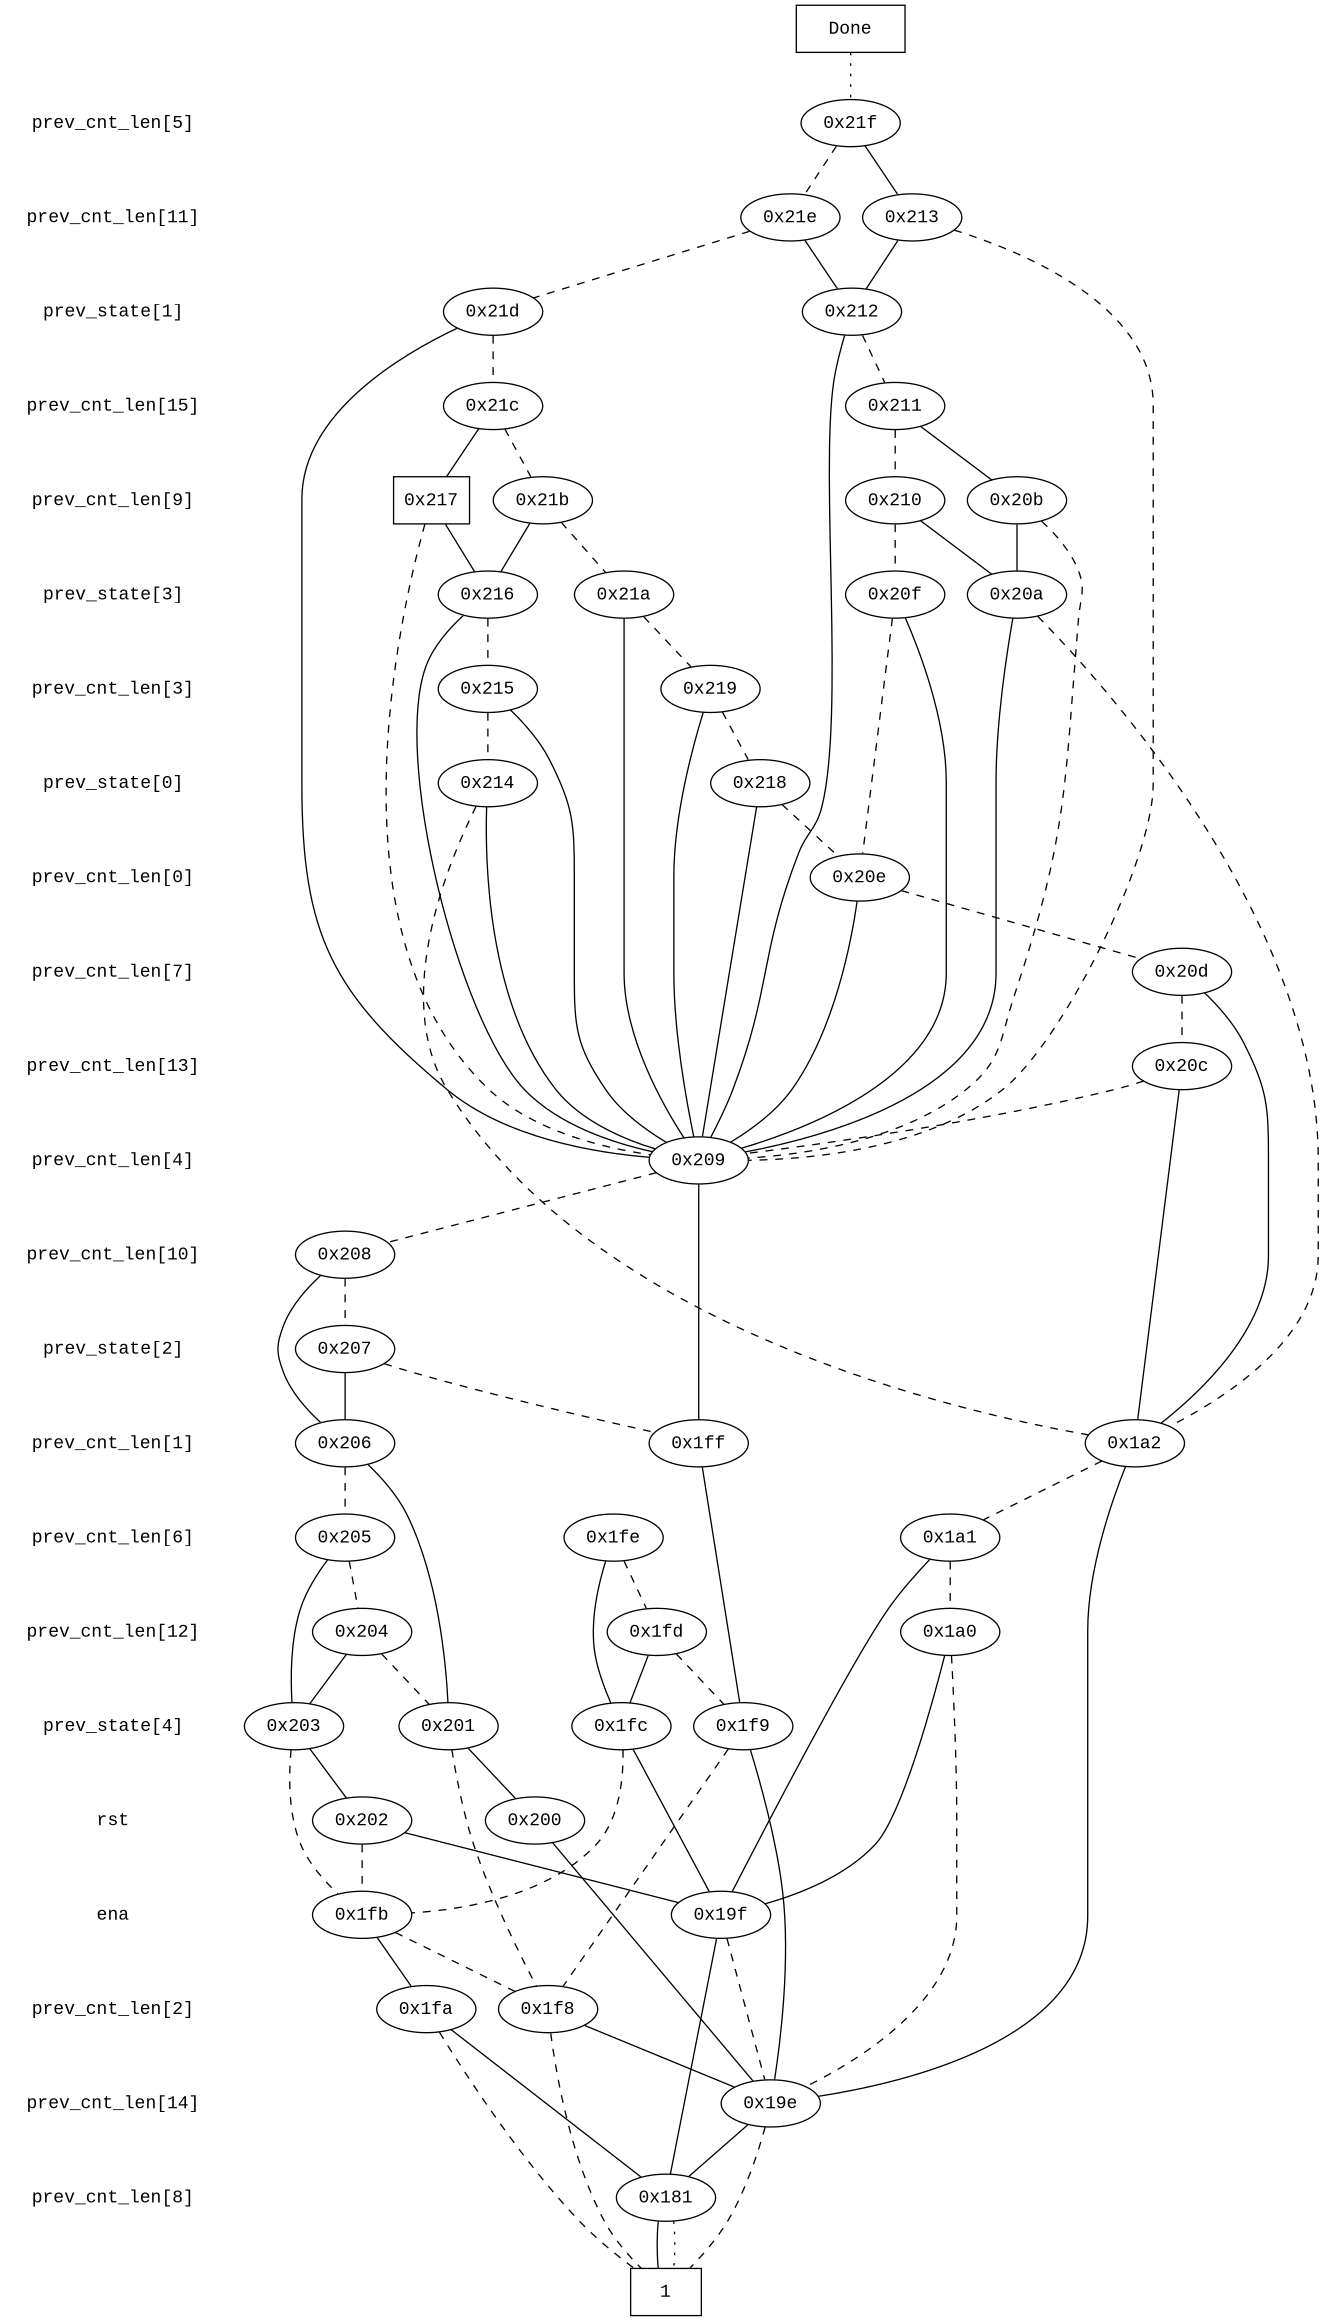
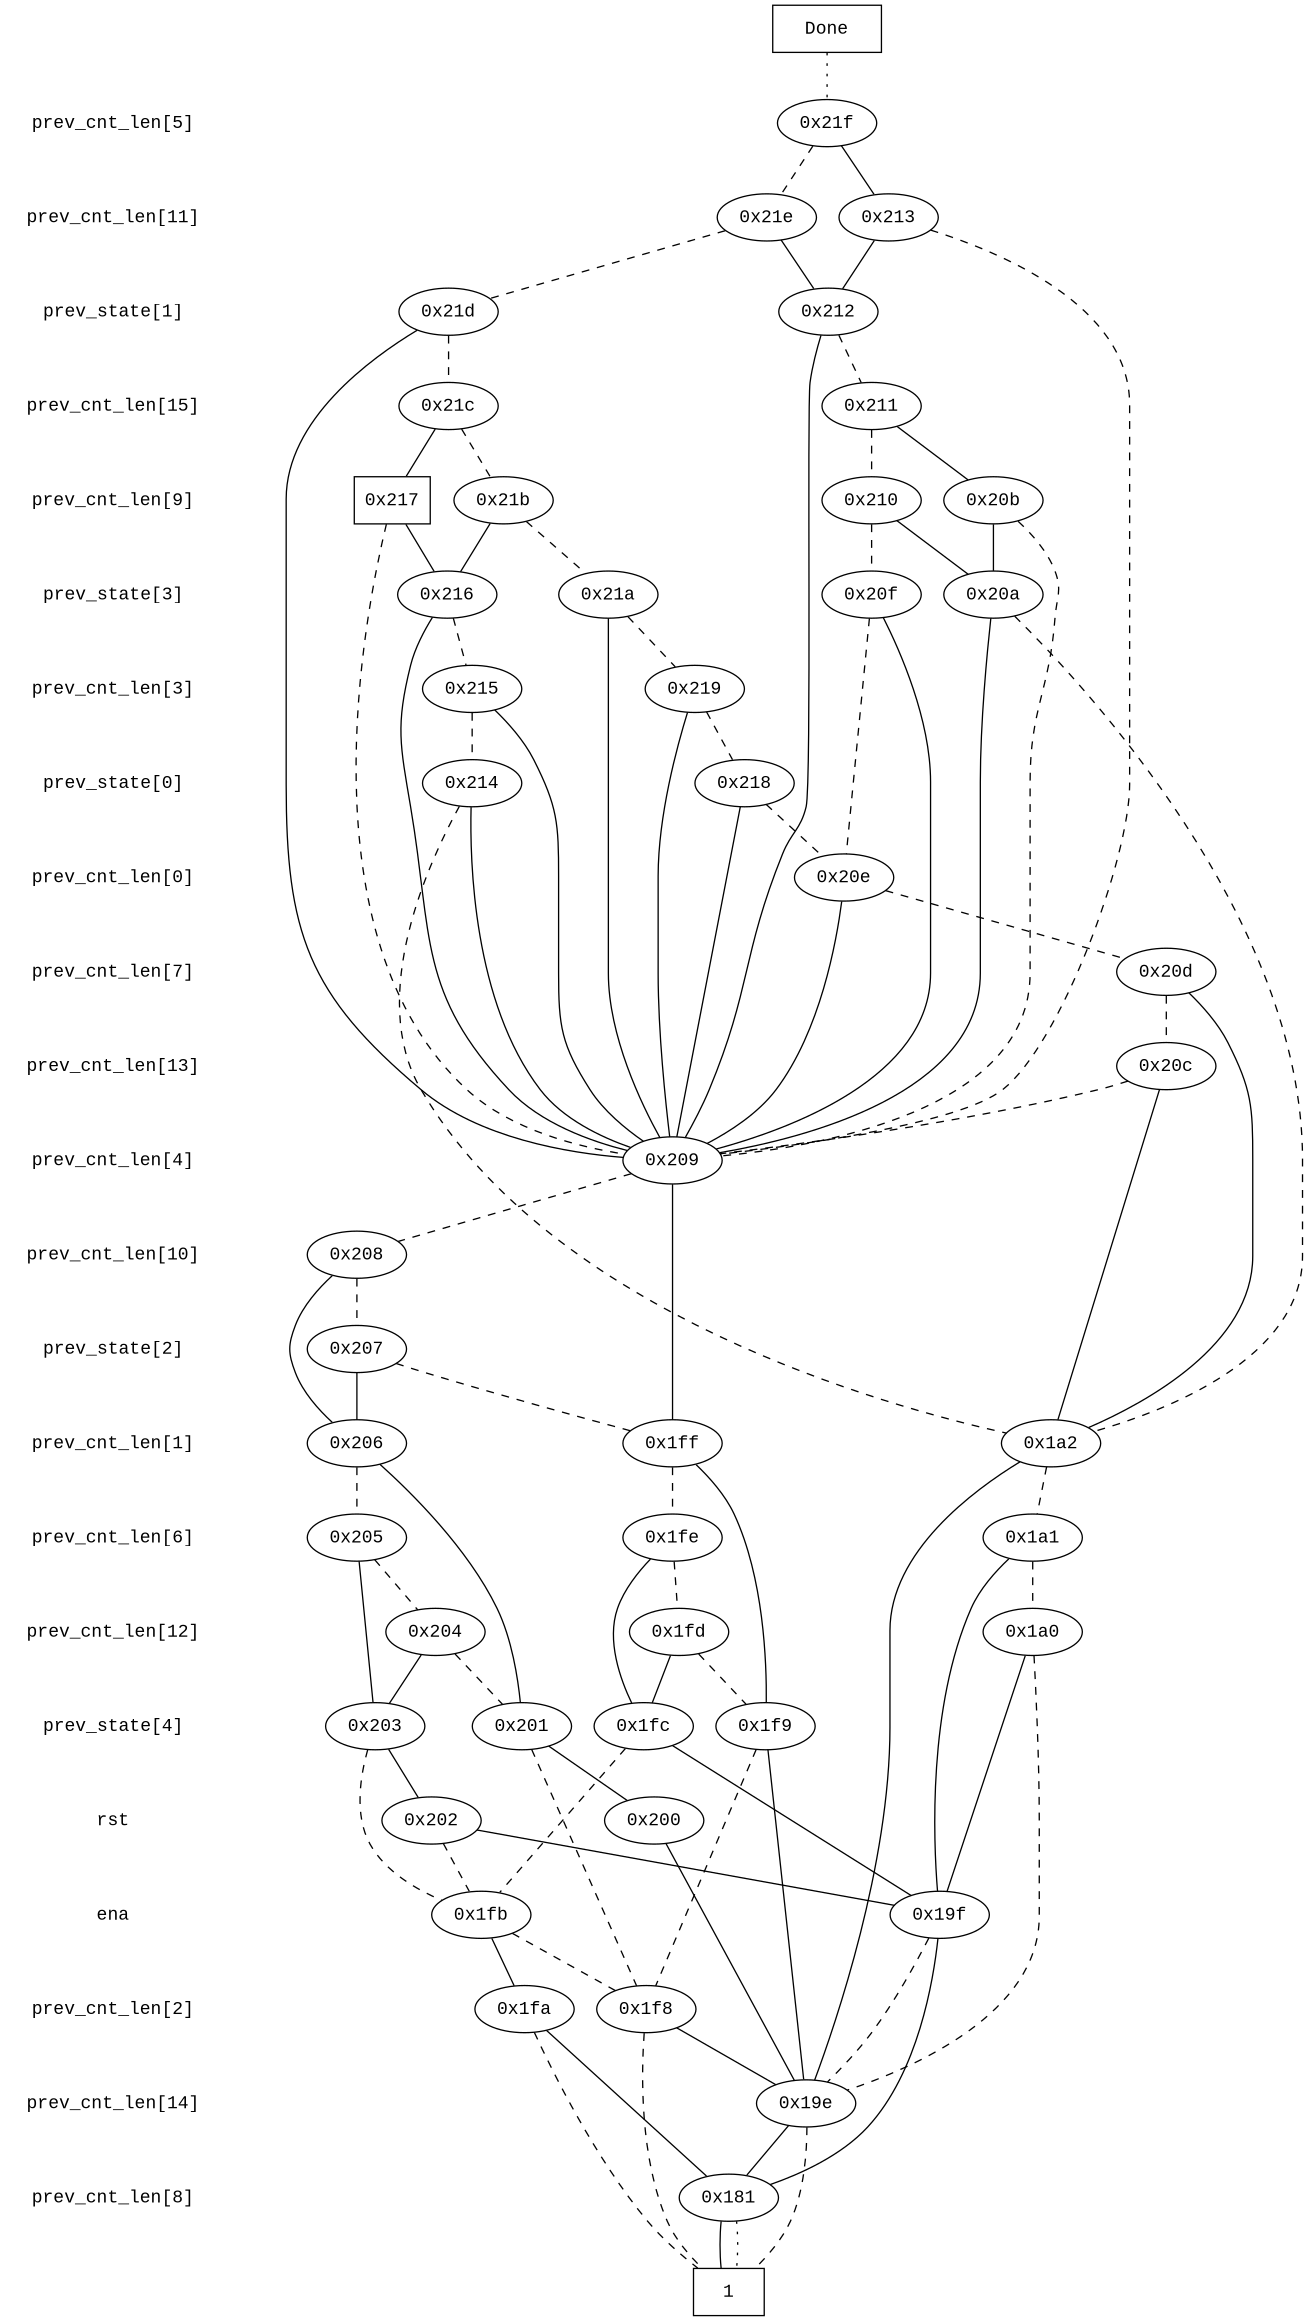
edge "0x1ff" -- "0x1fe": added
